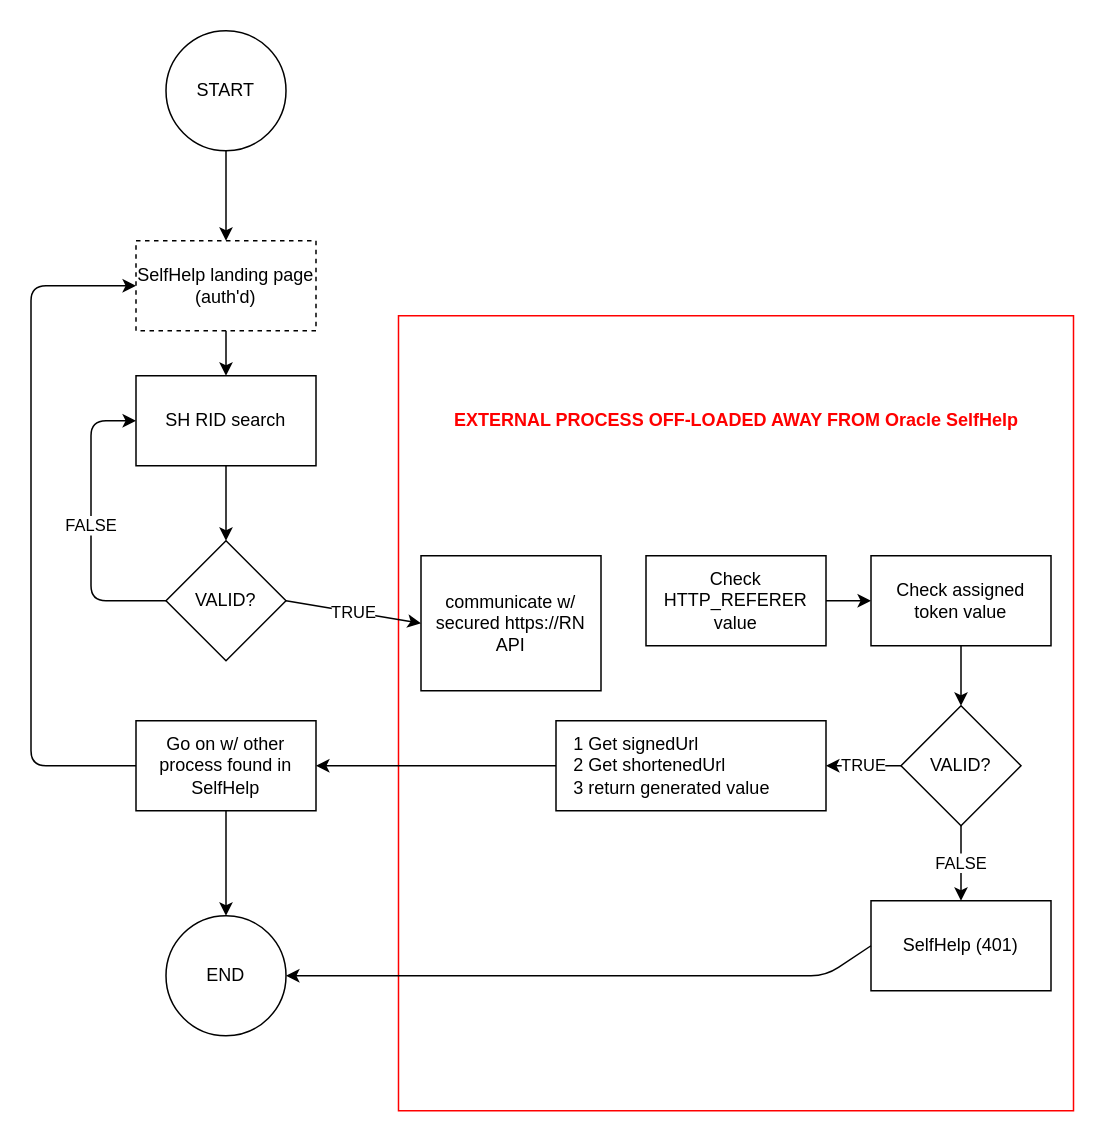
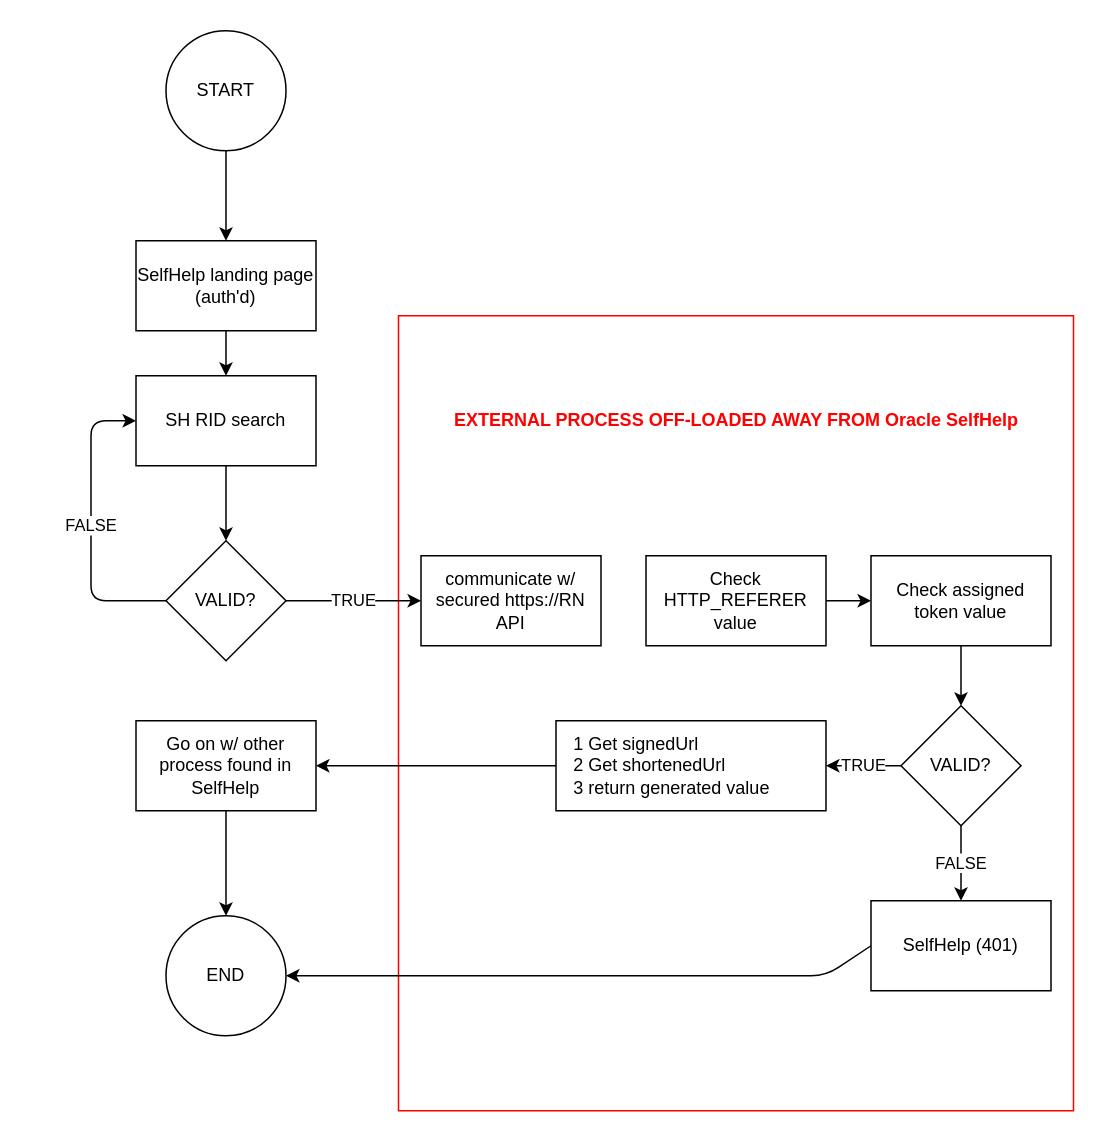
node "SelfHelp landing page (auth'd)": style dashed -> solid
edge "Go on w/ other process found in SelfHelp" -> "SelfHelp landing page (auth'd)": removed
node "communicate w/ secured https://RN API": size 180x135 -> 180x90
